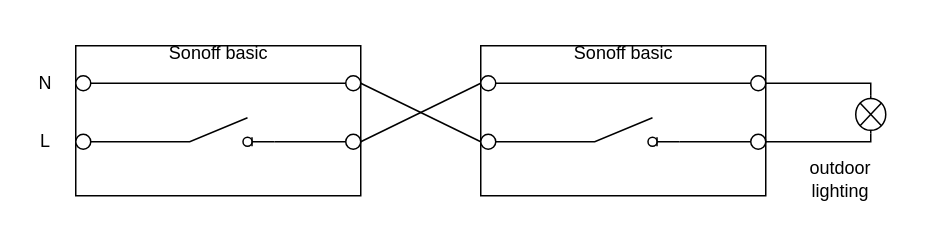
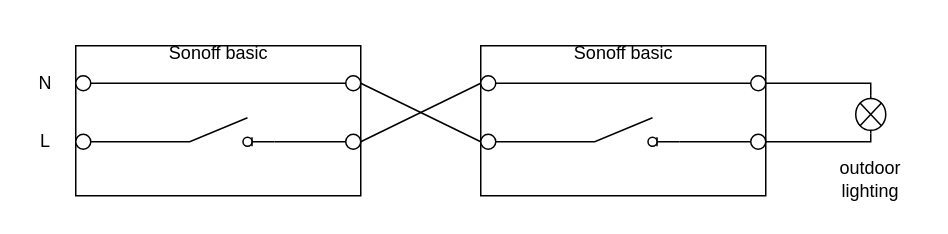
node "outdoor lighting": moved (841, 179) -> (871, 179)
